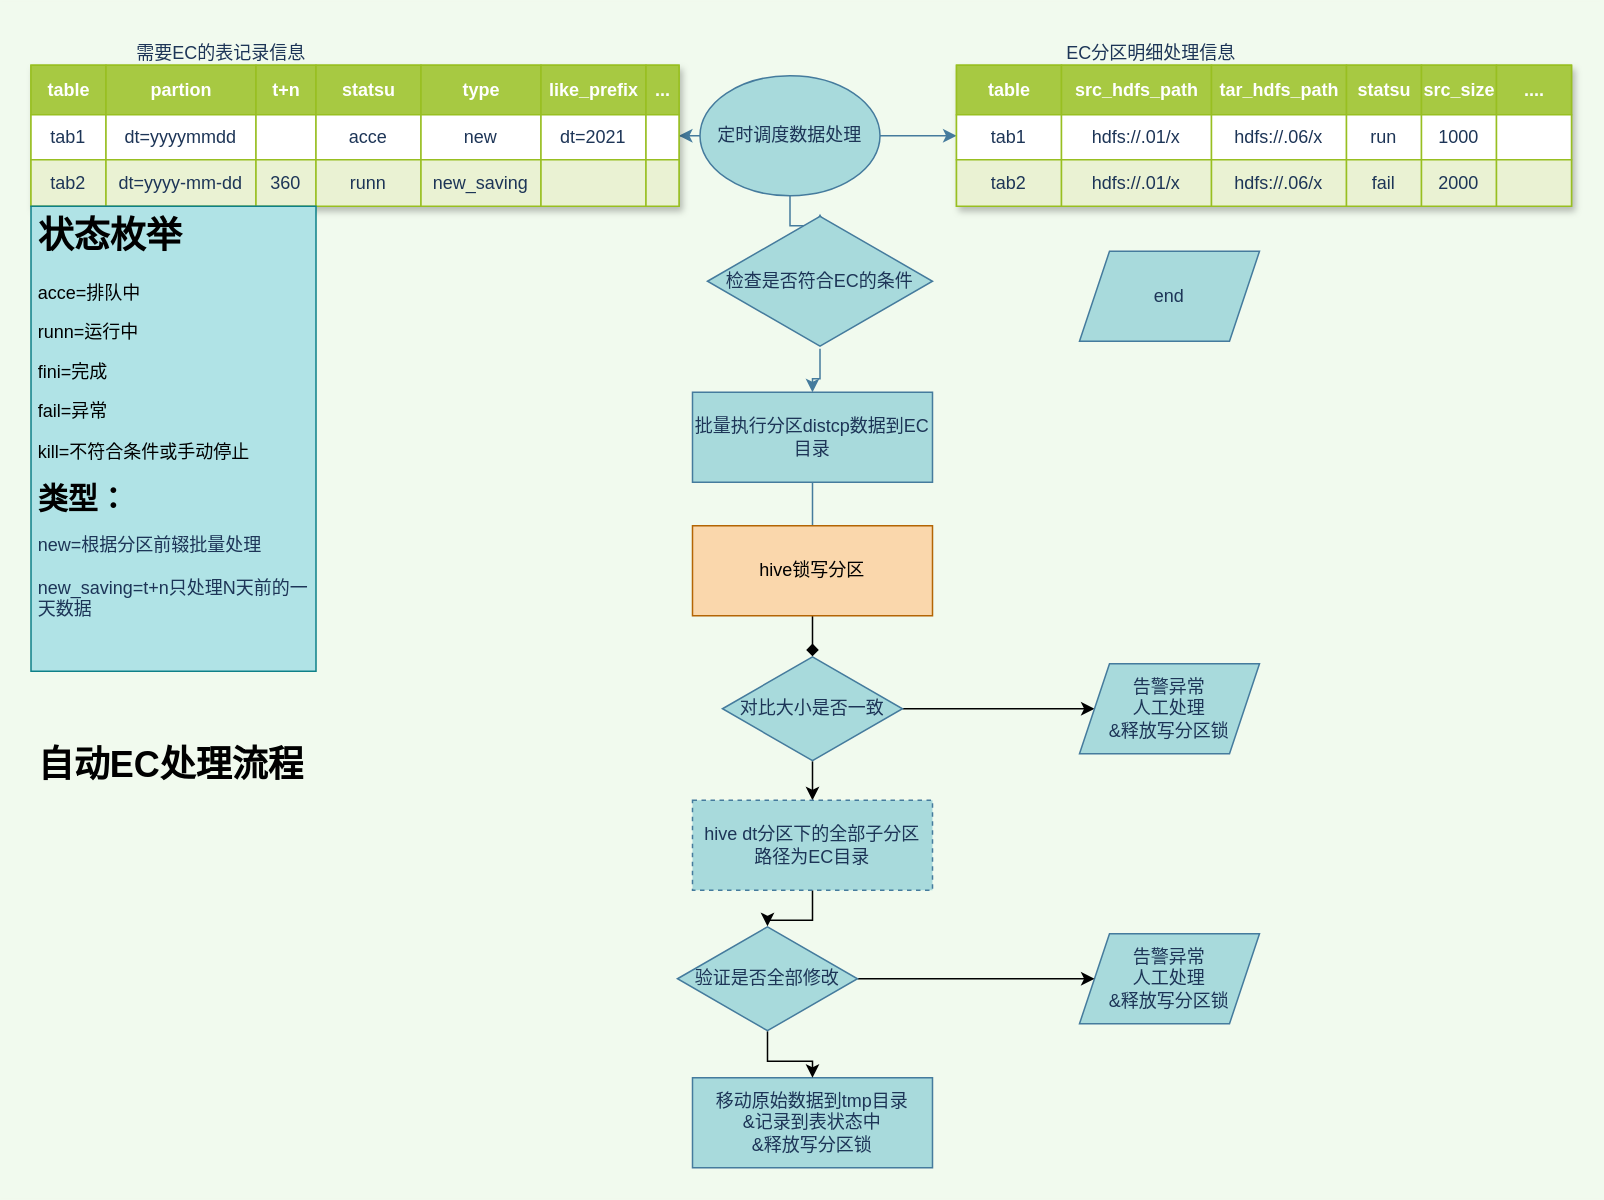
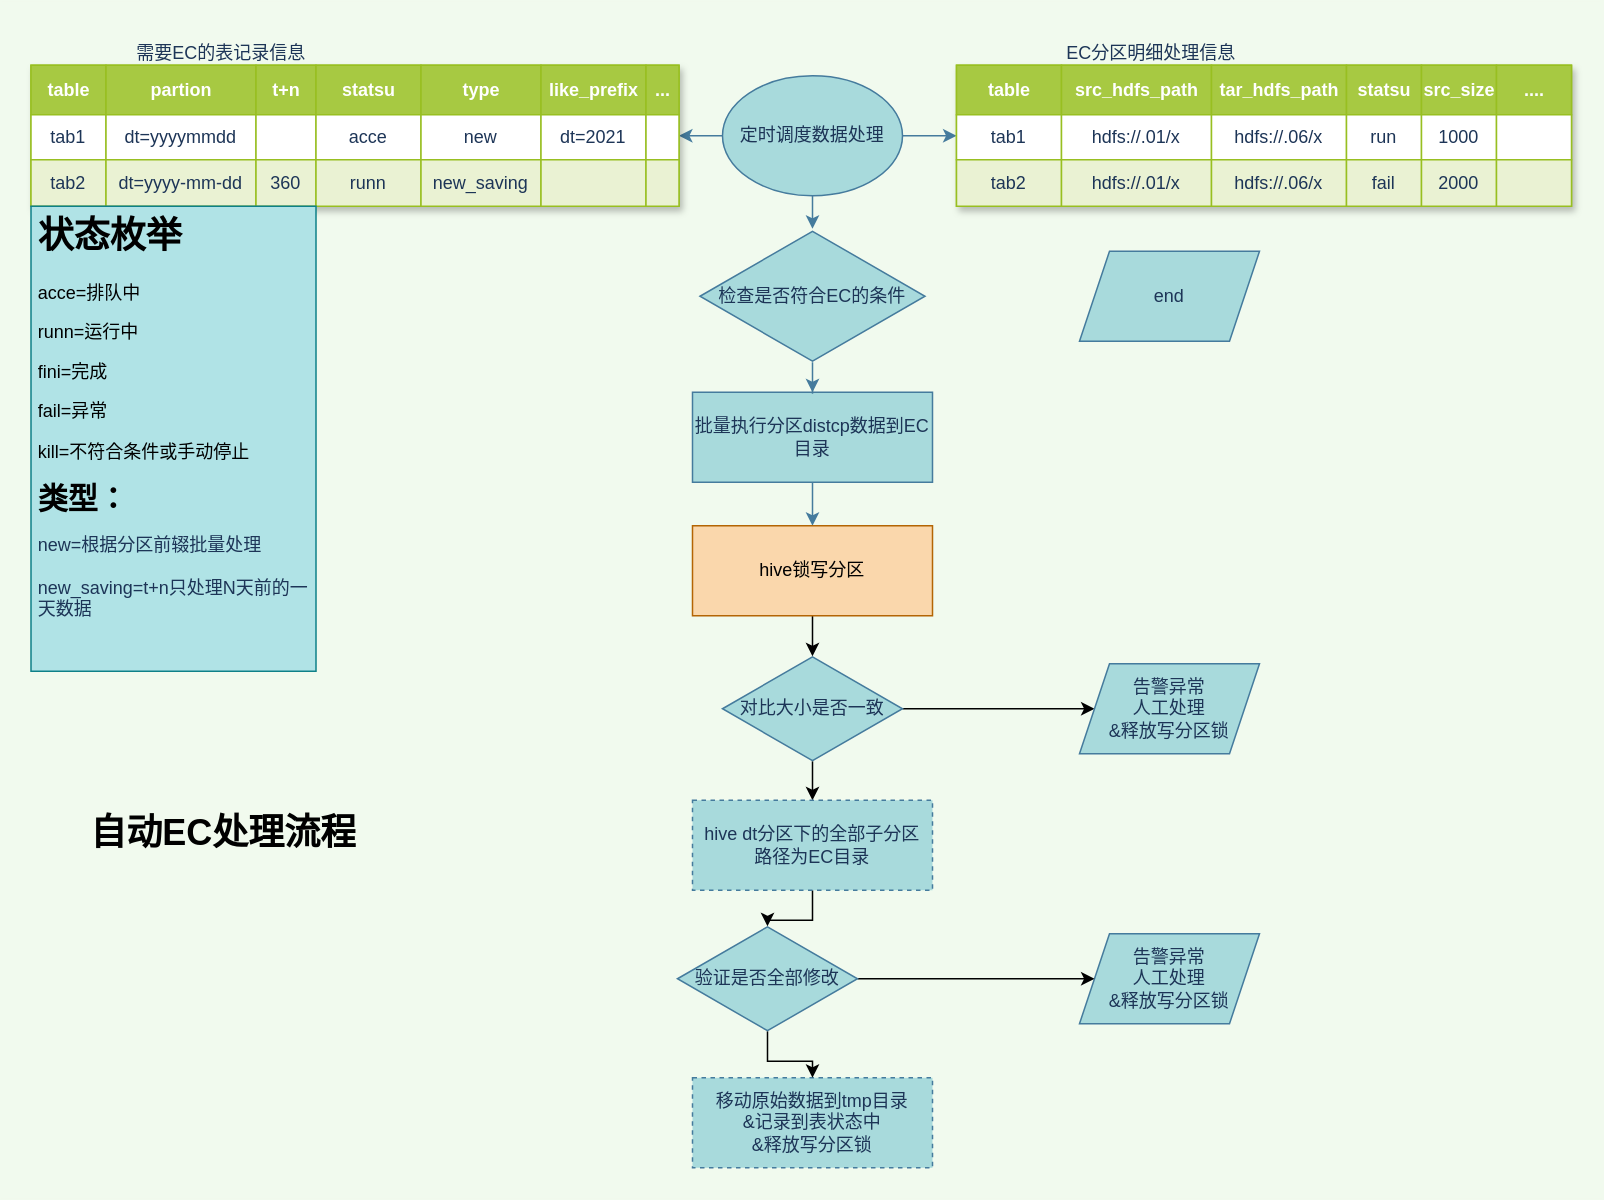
node "定时调度数据处理": moved (790, 136) -> (812, 136)
node "检查是否符合EC的条件": moved (820, 281) -> (812, 296)
edge "批量执行分区distcp数据到EC目录" -- "hive锁写分区": arrowhead none -> classic
edge "hive锁写分区" -> "对比大小是否一致": arrowhead diamond -> classic
node "自动EC处理流程": moved (173, 826) -> (226, 893)
node "移动原始数据到tmp目录 &记录到表状态中 &释放写分区锁": style solid -> dashed
